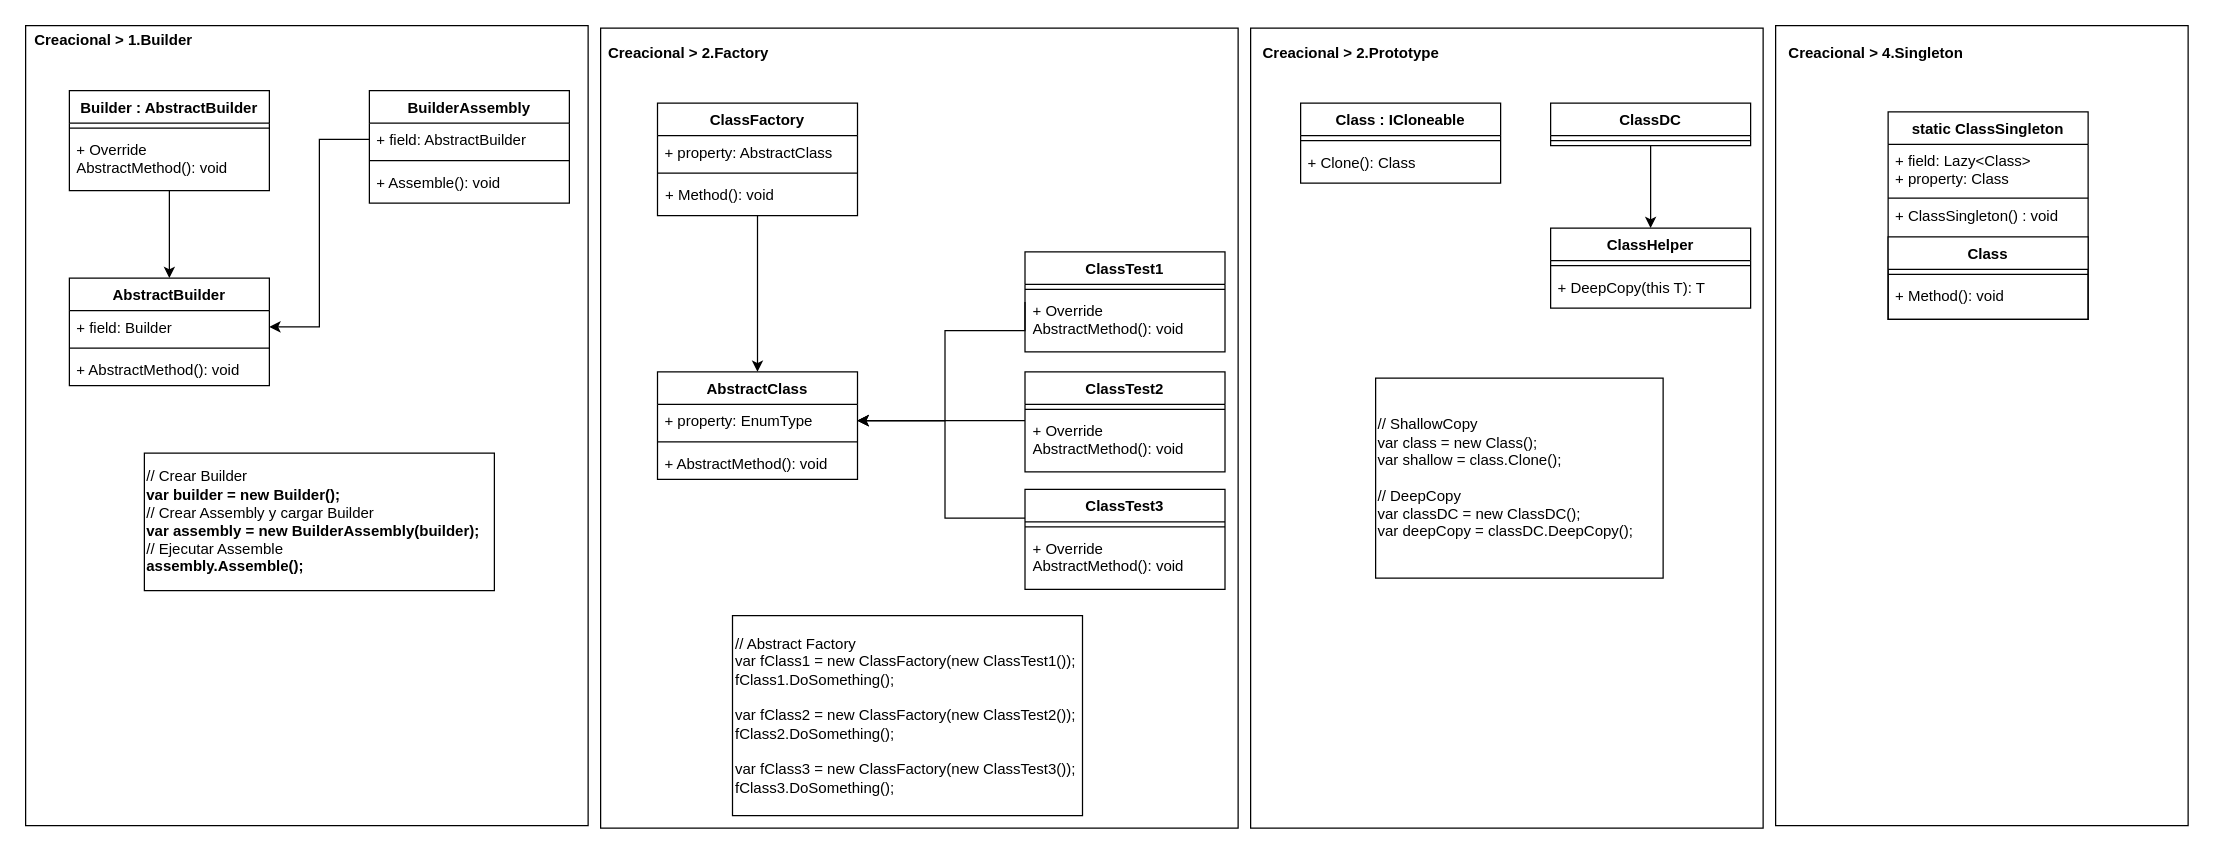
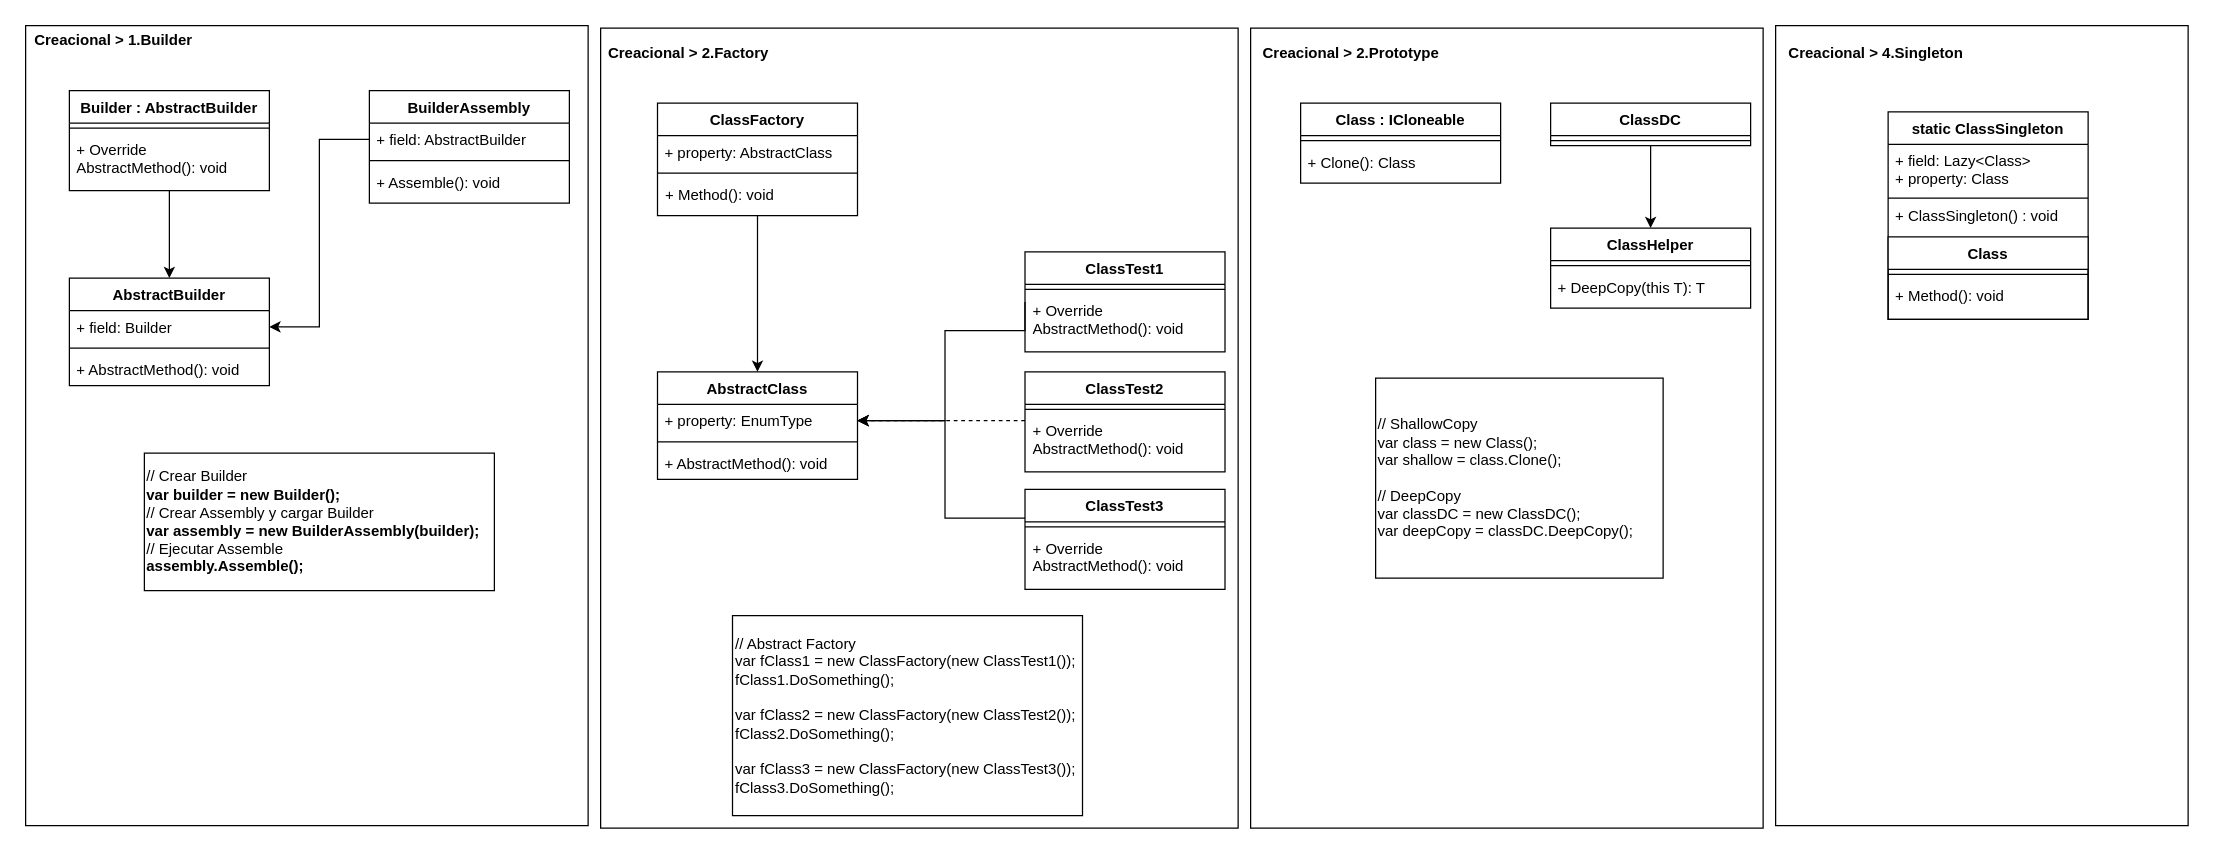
edge "ClassTest2" -> "+ property: EnumType": style solid -> dashed
